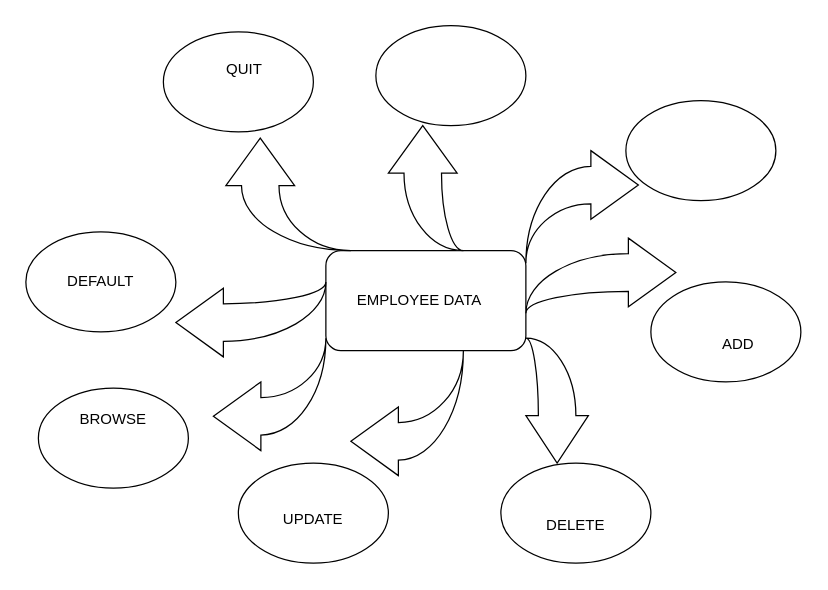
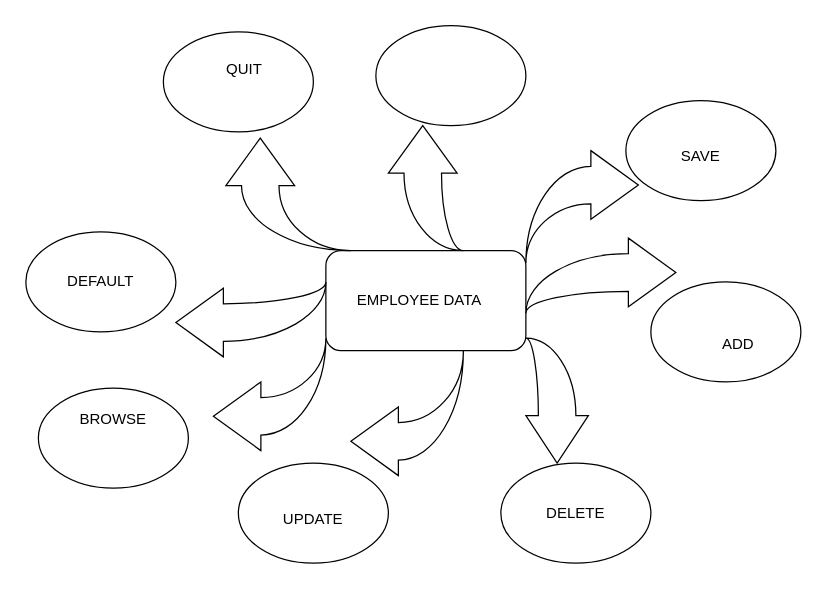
node "SAVE": added
node "DELETE": moved (576, 526) -> (576, 513)
